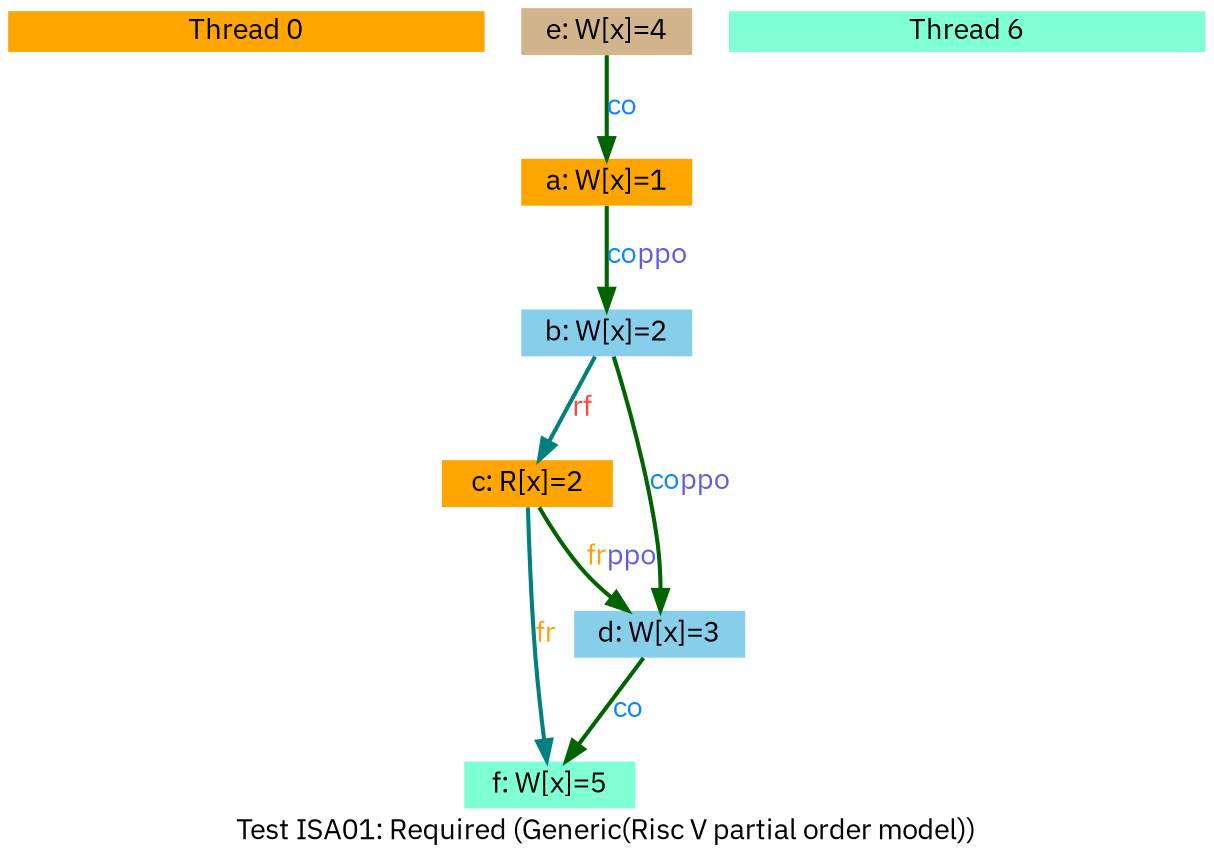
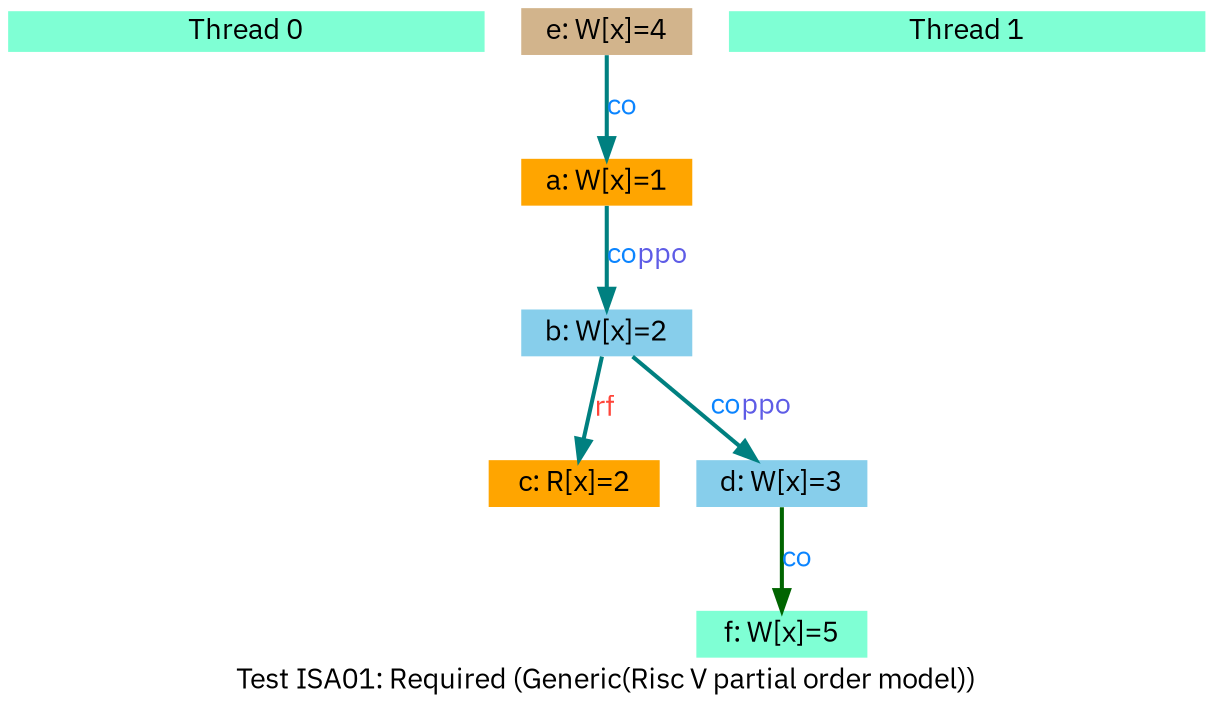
node "Thread 0": fillcolor orange -> aquamarine
node "Thread 6": label "Thread 6" -> "Thread 1"
edge "e: W[x]=4" -> "a: W[x]=1": color darkgreen -> teal
edge "a: W[x]=1" -> "b: W[x]=2": color darkgreen -> teal
edge "b: W[x]=2" -> "d: W[x]=3": color darkgreen -> teal
edge "c: R[x]=2" -> "d: W[x]=3": removed, label "fr ppo"
edge "c: R[x]=2" -> "f: W[x]=5": removed, label "fr"
